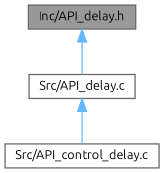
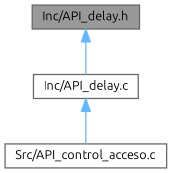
node "Src/API_delay.c": label "Src/API_delay.c" -> "Inc/API_delay.c"
node "Src/API_control_delay.c": label "Src/API_control_delay.c" -> "Src/API_control_acceso.c"
